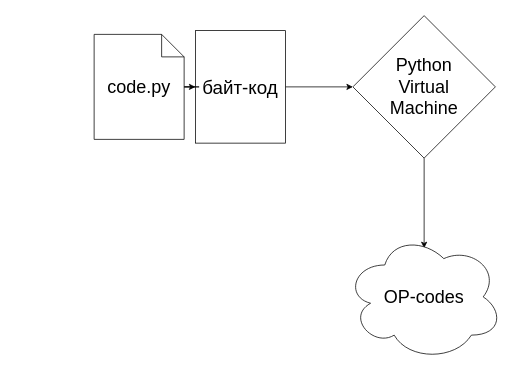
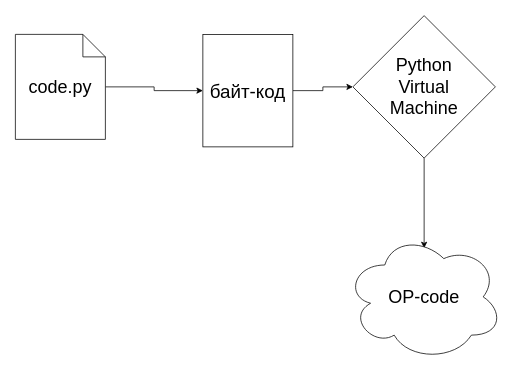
node "code.py": moved (139, 87) -> (60, 87)
node "байт-код": moved (240, 87) -> (248, 90)
node "OP-codes": label "OP-codes" -> "OP-code"
